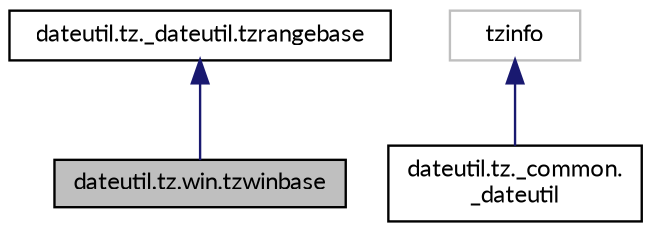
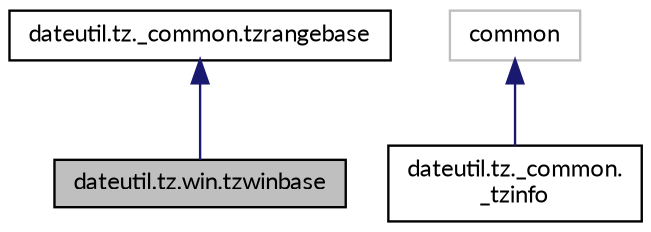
node "dateutil.tz._dateutil.tzrangebase": label "dateutil.tz._dateutil.tzrangebase" -> "dateutil.tz._common.tzrangebase"
node "tzinfo": label "tzinfo" -> "common"
node "dateutil.tz._common. _dateutil": label "dateutil.tz._common. _dateutil" -> "dateutil.tz._common. _tzinfo"
